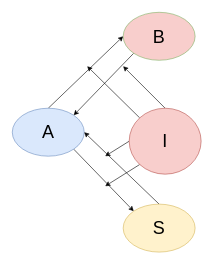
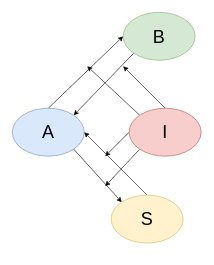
node "B": fillcolor #f8cecc -> #d5e8d4
node "I": size 72x66 -> 72x48
node "S": moved (159, 228) -> (147, 219)
